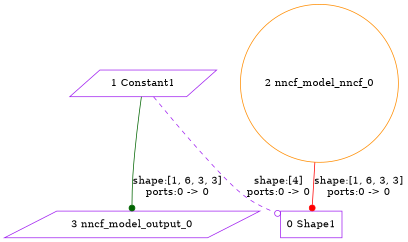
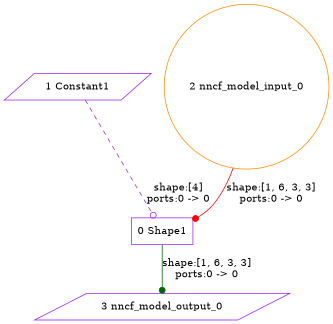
node "2 nncf_model_nncf_0": label "2 nncf_model_nncf_0" -> "2 nncf_model_input_0"
edge "1 Constant1" -> "3 nncf_model_output_0": now "0 Shape1" -> "3 nncf_model_output_0"
